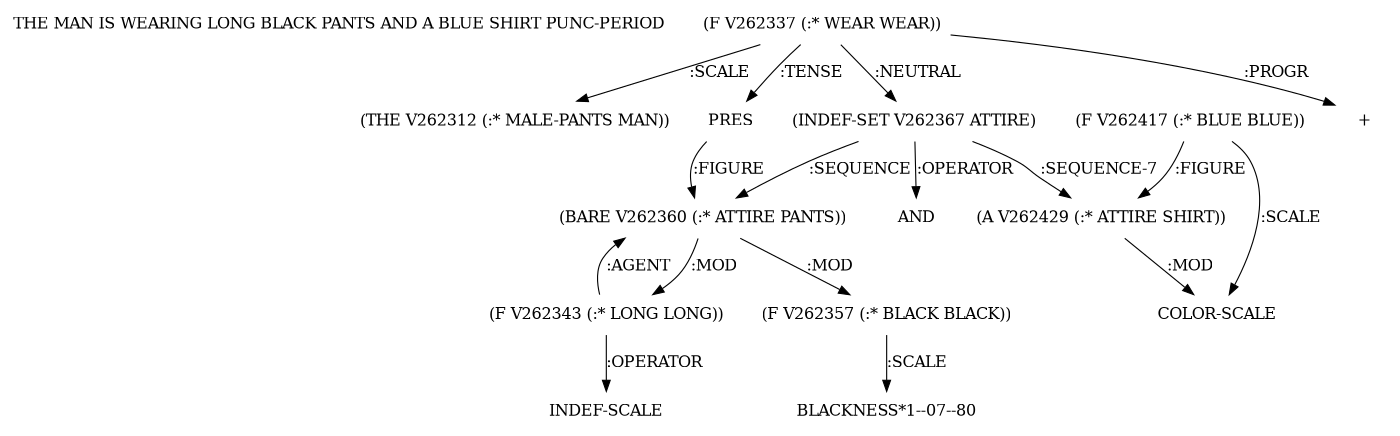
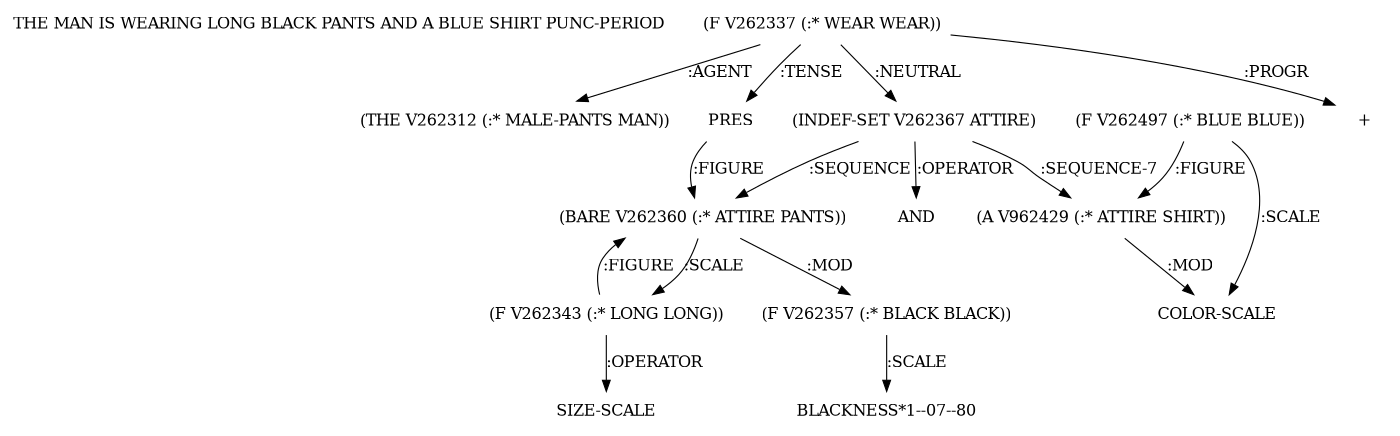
edge "(F V262337 (:* WEAR WEAR))" -> "(THE V262312 (:* MALE-PANTS MAN))": label ":SCALE" -> ":AGENT"
node "(F V262417 (:* BLUE BLUE))": label "(F V262417 (:* BLUE BLUE))" -> "(F V262497 (:* BLUE BLUE))"
node "(A V262429 (:* ATTIRE SHIRT))": label "(A V262429 (:* ATTIRE SHIRT))" -> "(A V962429 (:* ATTIRE SHIRT))"
edge "(F V262343 (:* LONG LONG))" -> "(BARE V262360 (:* ATTIRE PANTS))": label ":AGENT" -> ":FIGURE"
edge "(BARE V262360 (:* ATTIRE PANTS))" -> "(F V262343 (:* LONG LONG))": label ":MOD" -> ":SCALE"
node "INDEF-SCALE": label "INDEF-SCALE" -> "SIZE-SCALE"
